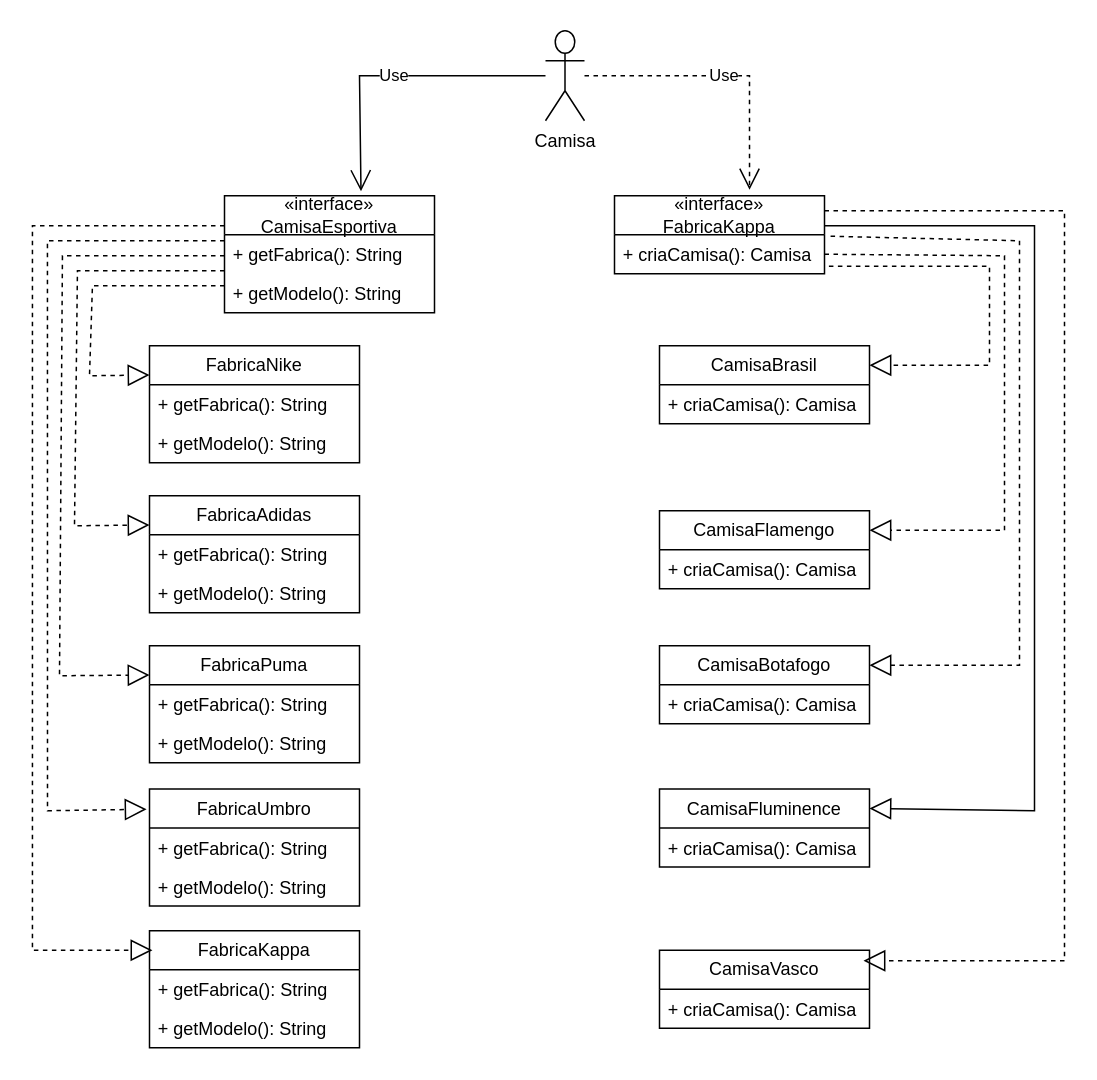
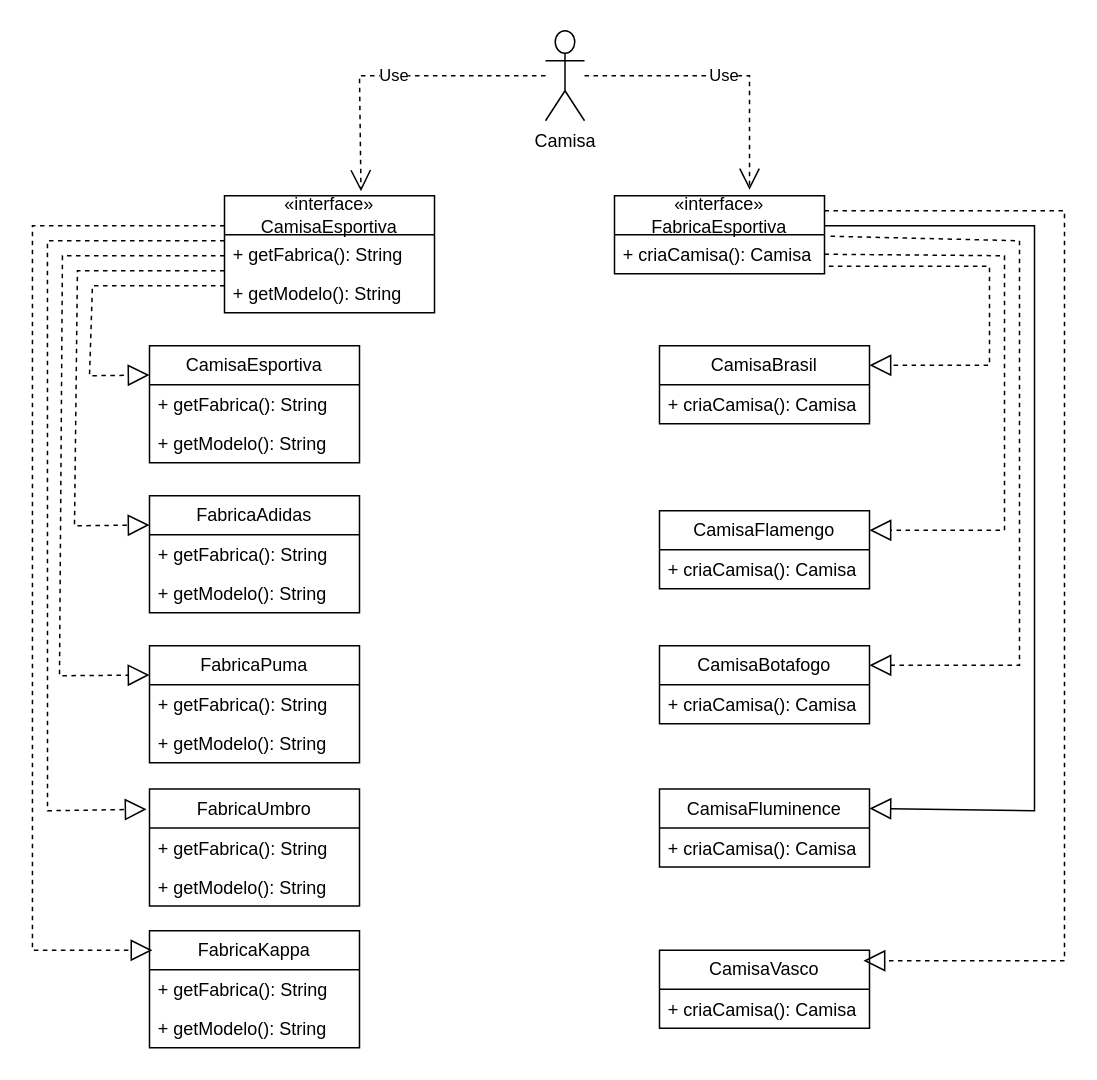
edge "Camisa" -> "«interface» CamisaEsportiva": style solid -> dashed
node "«interface» FabricaKappa": label "«interface» FabricaKappa" -> "«interface» FabricaEsportiva"
node "FabricaNike": label "FabricaNike" -> "CamisaEsportiva"
